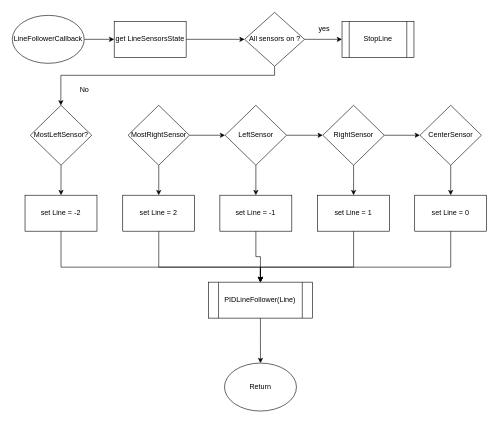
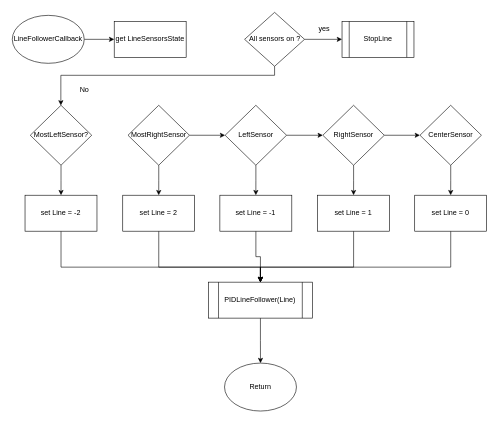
edge "get LineSensorsState" -> "All sensors on ?": removed
